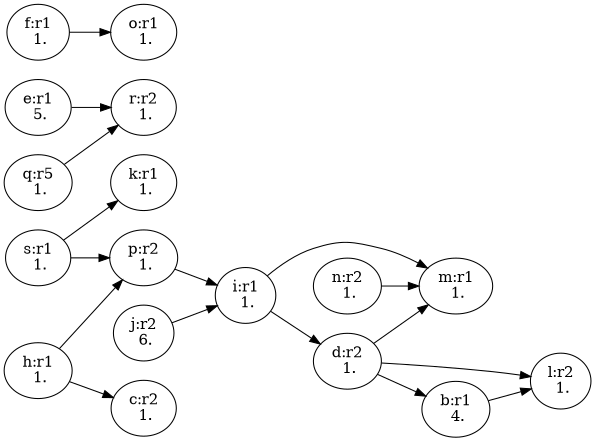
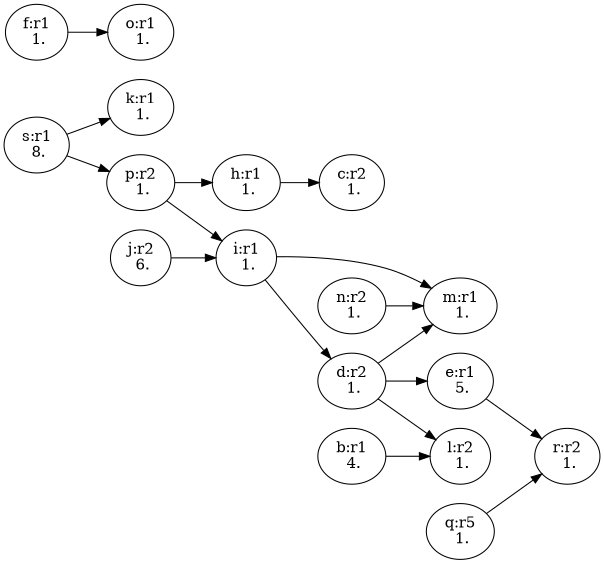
node "s:r1 1.": label "s:r1 1." -> "s:r1 8."
edge "h:r1 1." -> "p:r2 1.": reversed
edge "d:r2 1." -> "b:r1 4.": now "d:r2 1." -> "e:r1 5."
